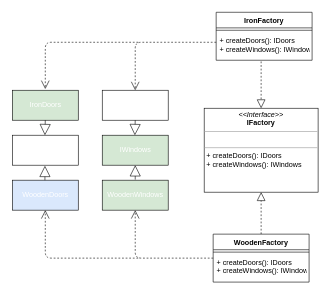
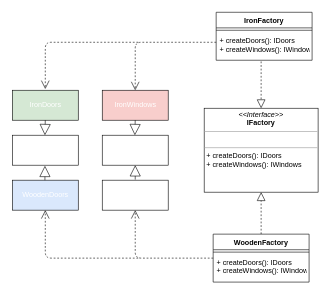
node "IronWindows": fillcolor #ffffff -> #f8cecc
node "IWindows": fillcolor #d5e8d4 -> #ffffff
node "WoodenWindows": fillcolor #d5e8d4 -> #ffffff
